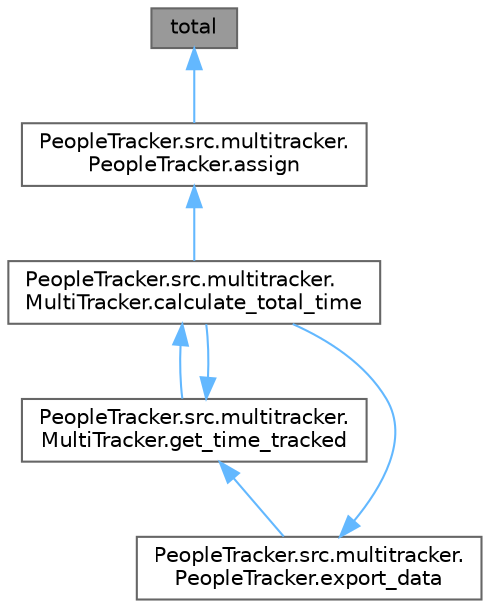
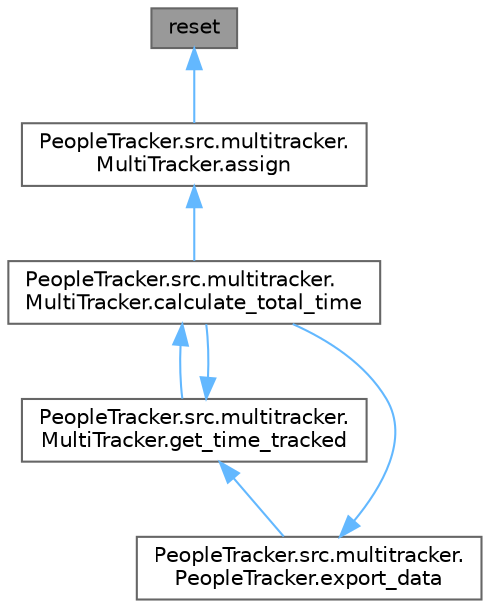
node "total": label "total" -> "reset"
node "PeopleTracker.src.multitracker. PeopleTracker.assign": label "PeopleTracker.src.multitracker. PeopleTracker.assign" -> "PeopleTracker.src.multitracker. MultiTracker.assign"
